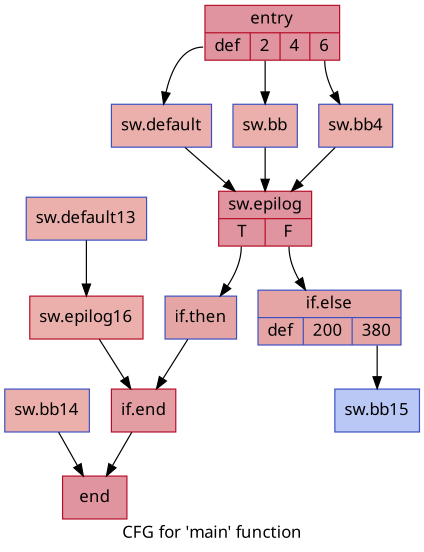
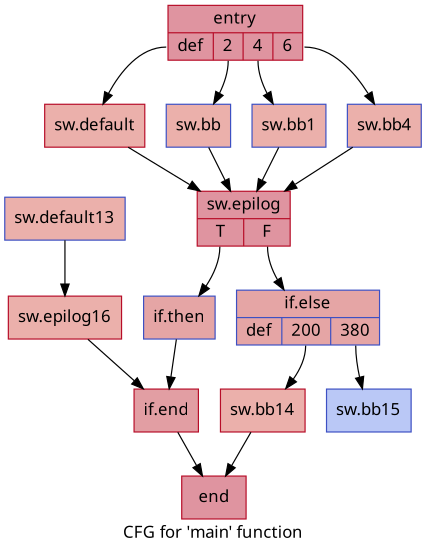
node "sw.default": color #3d50c3ff -> #b70d28ff
node "sw.bb1": added
edge "if.else" -> "sw.bb14": added
node "sw.bb14": color #3d50c3ff -> #b70d28ff
